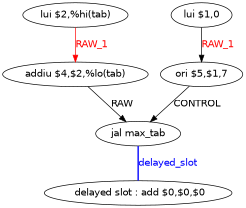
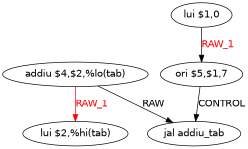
edge "lui $2,%hi(tab)" -> "addiu $4,$2,%lo(tab)": reversed
node "jal max_tab": label "jal max_tab" -> "jal addiu_tab"
node "delayed slot : add $0,$0,$0": removed
